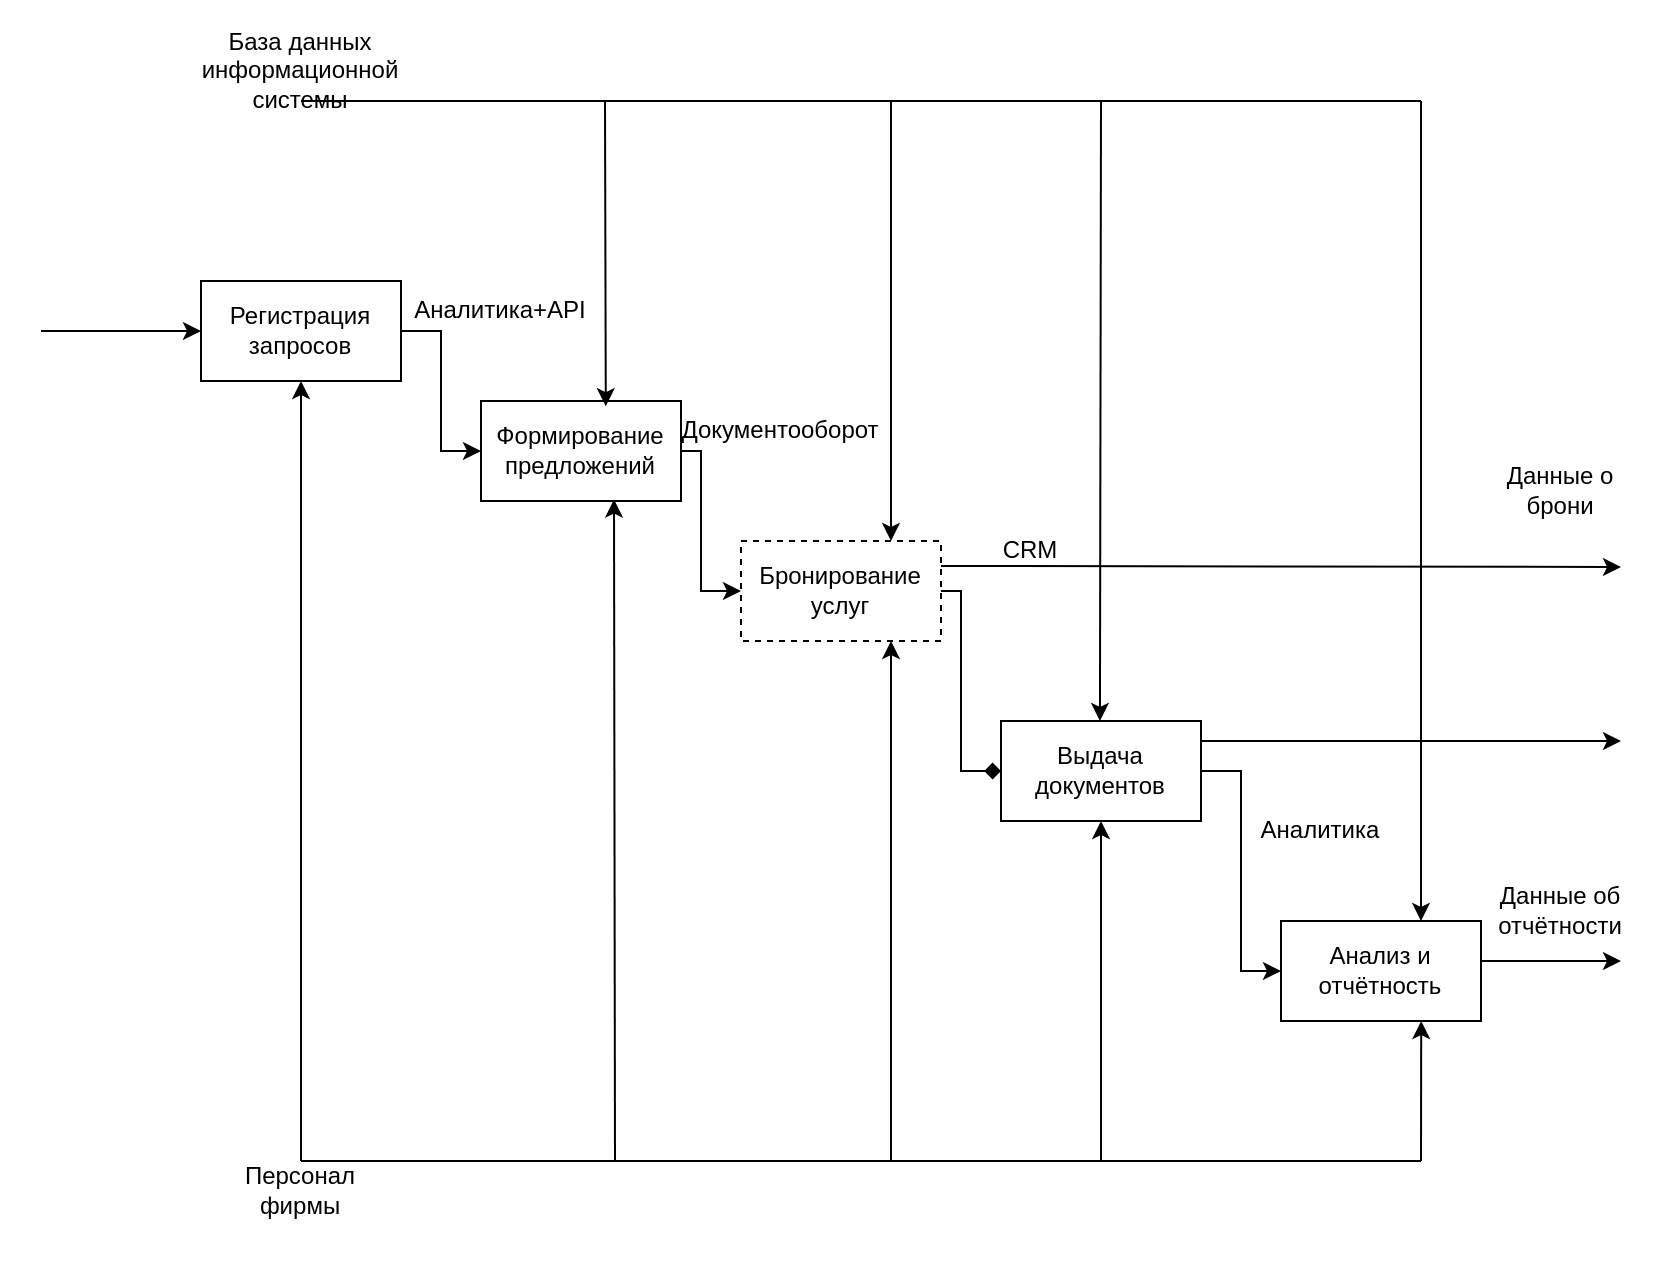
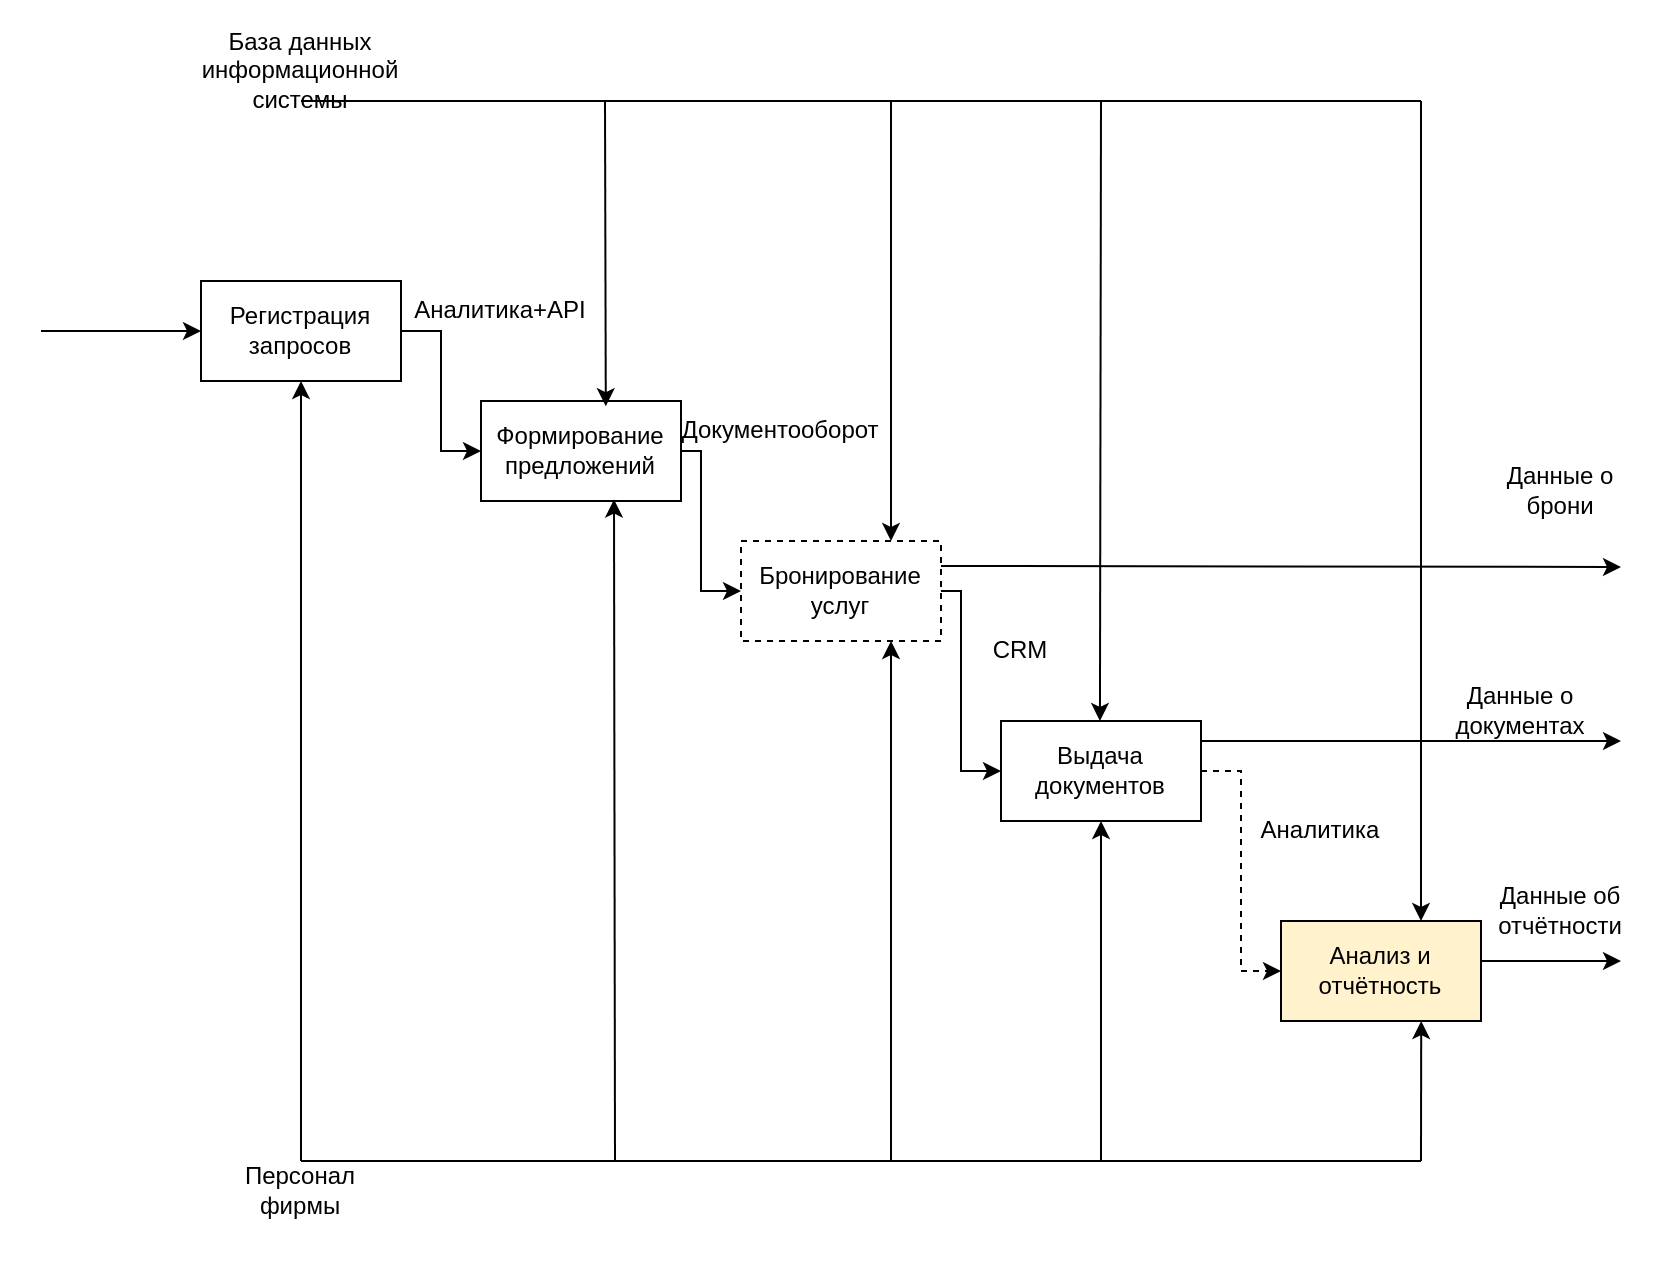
node "CRM": moved (1031, 551) -> (1021, 651)
node "Данные о документах": added
edge "Бронирование услуг" -> "Выдача документов": arrowhead diamond -> classic
edge "Выдача документов" -> "Анализ и отчётность": style solid -> dashed
node "Анализ и отчётность": fillcolor #ffffff -> #fff2cc
